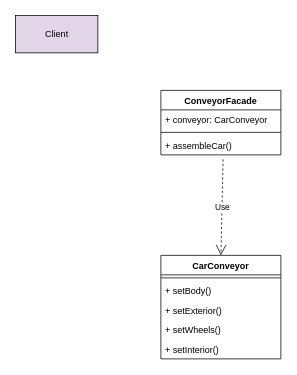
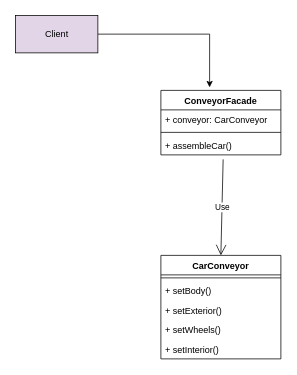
edge "Client" -> "ConveyorFacade": added
edge "+ assembleCar()" -> "CarConveyor": style dashed -> solid
